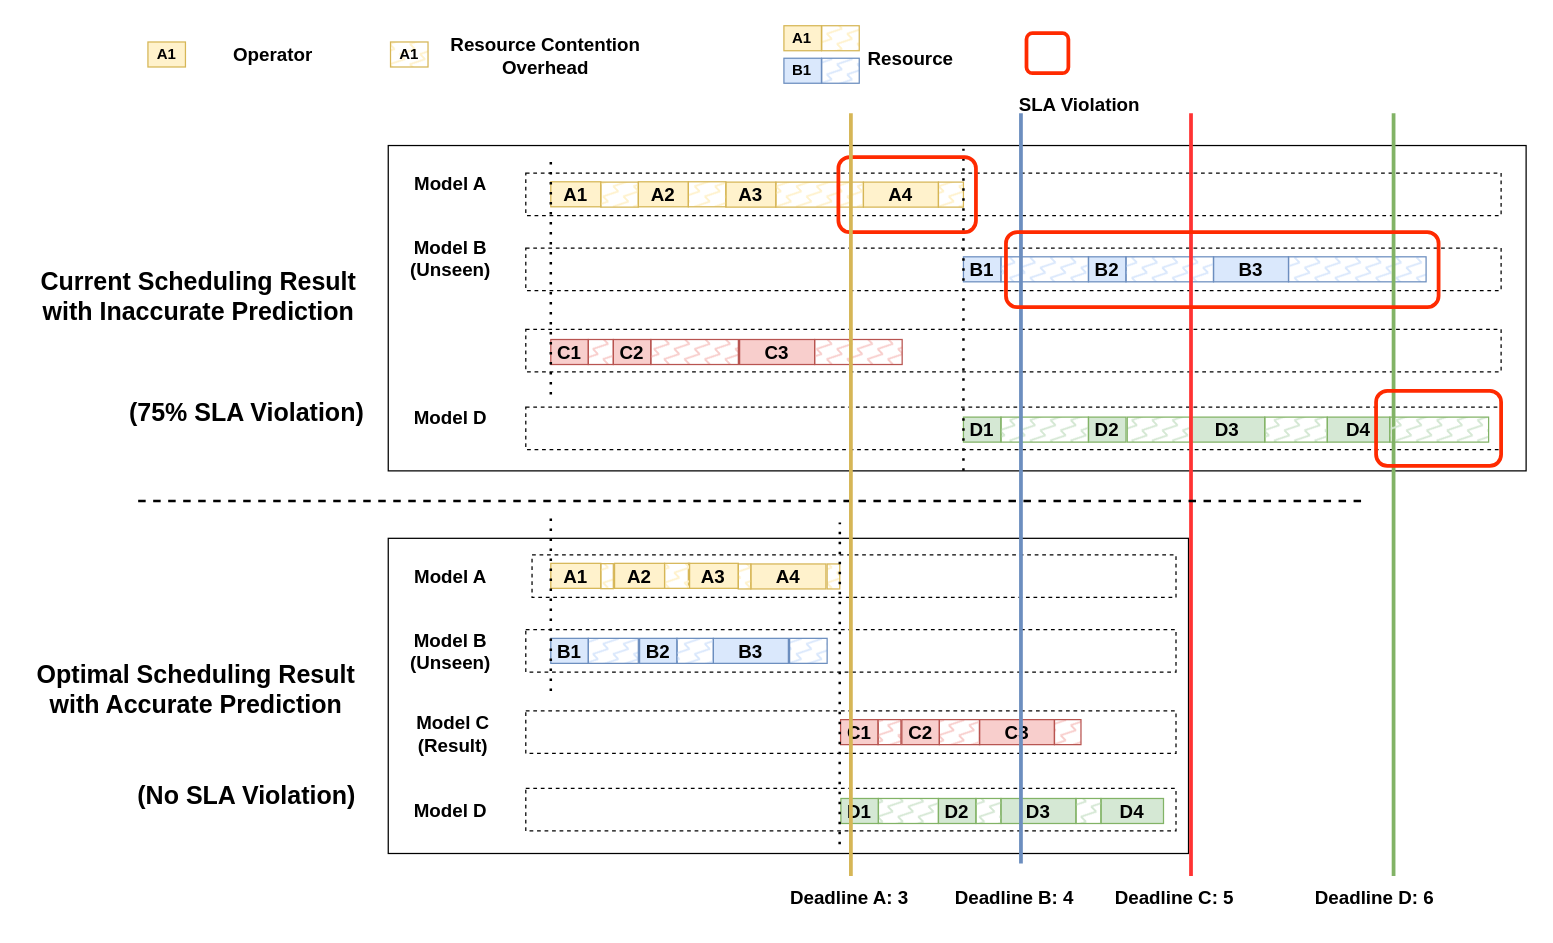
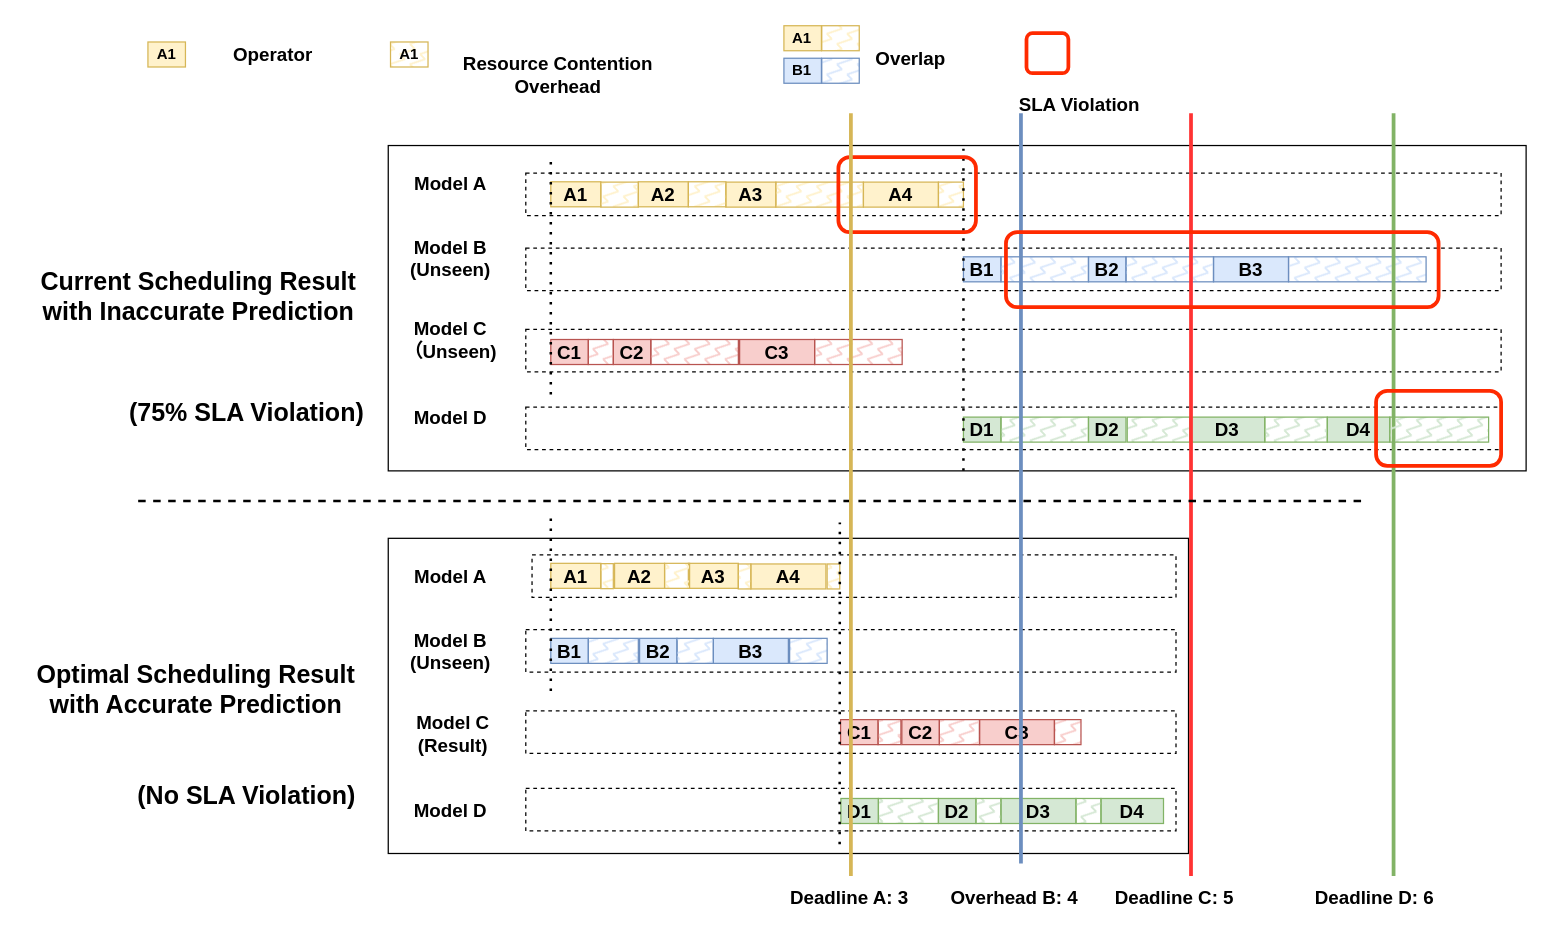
node "Resource Contention Overhead": moved (545, 56) -> (558, 74)
node "Resource": label "Resource" -> "Overlap"
node "Model C （Unseen)": added
node "Deadline B: 4": label "Deadline B: 4" -> "Overhead B: 4"
